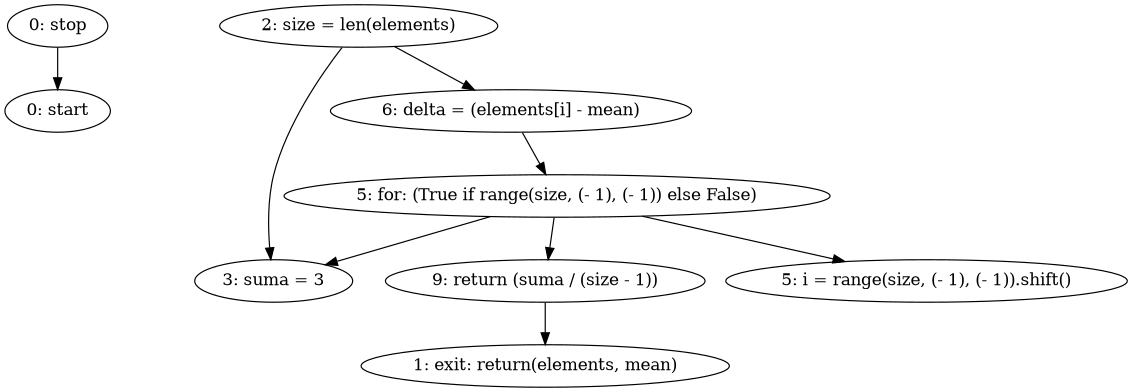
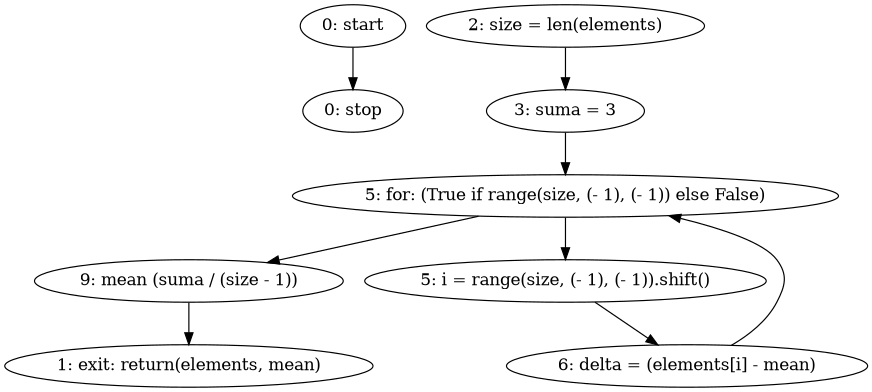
edge "0: stop" -> "0: start": reversed
edge "2: size = len(elements)" -> "6: delta = (elements[i] - mean)": now "5: i = range(size, (- 1), (- 1)).shift()" -> "6: delta = (elements[i] - mean)"
edge "5: for: (True if range(size, (- 1), (- 1)) else False)" -> "3: suma = 3": reversed
node "9: return (suma / (size - 1))": label "9: return (suma / (size - 1))" -> "9: mean (suma / (size - 1))"
